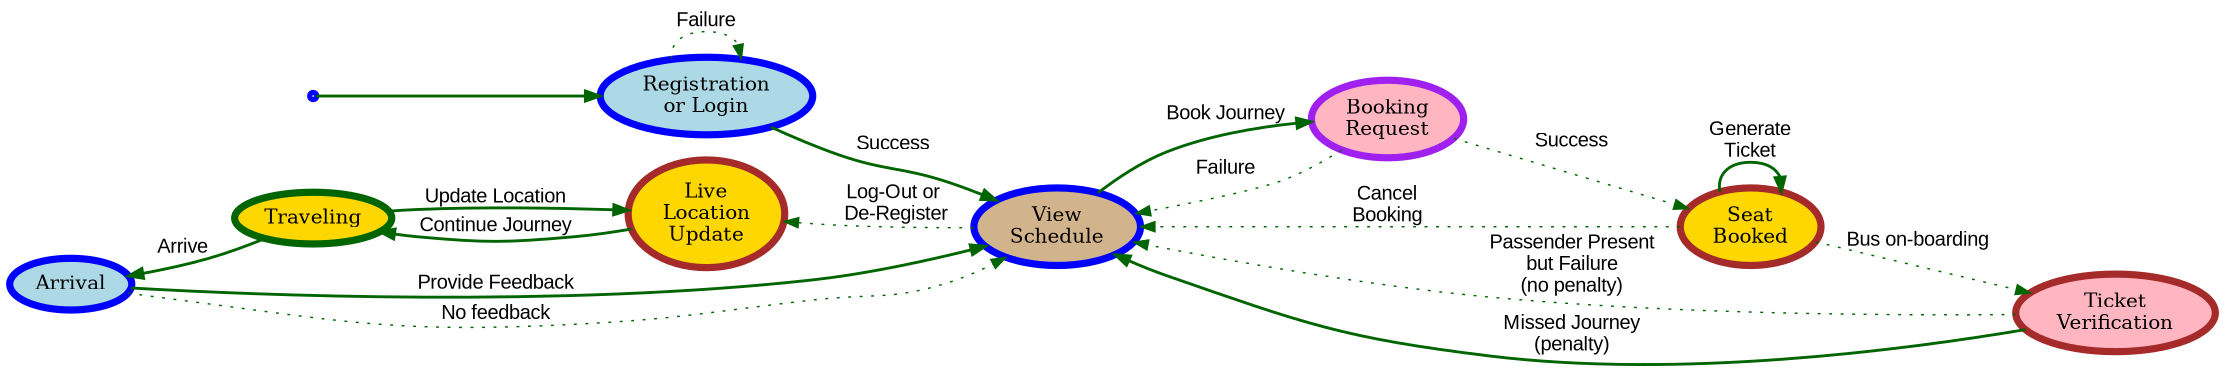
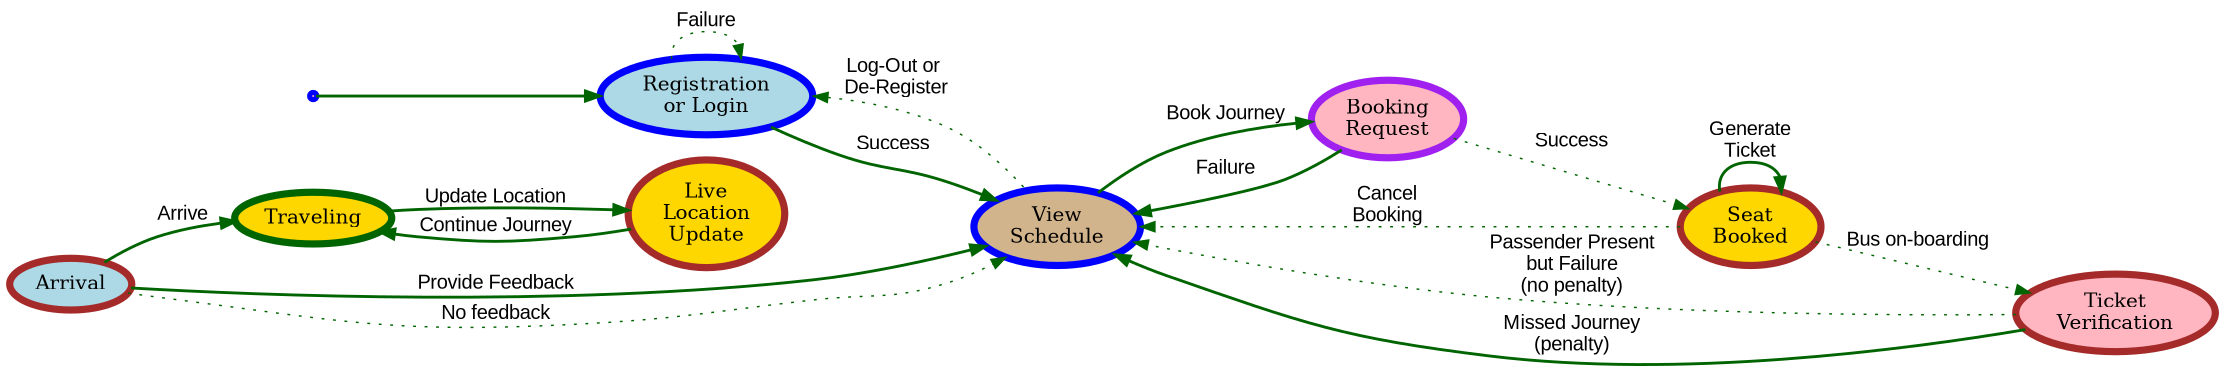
edge "Booking Request" -> "View Schedule": style dotted -> bold
edge "View Schedule" -> "Live Location Update": now "View Schedule" -> "Registration or Login"
edge "Traveling" -> "Arrival": reversed
node "Arrival": color blue -> brown
